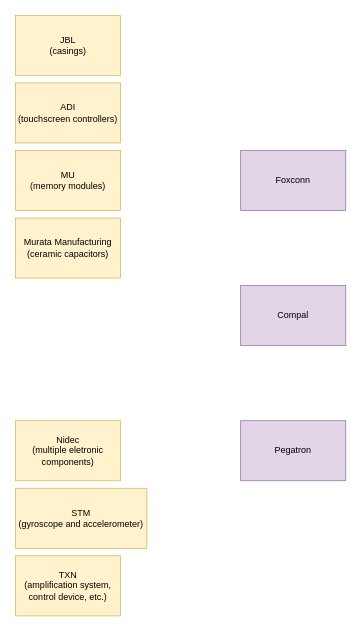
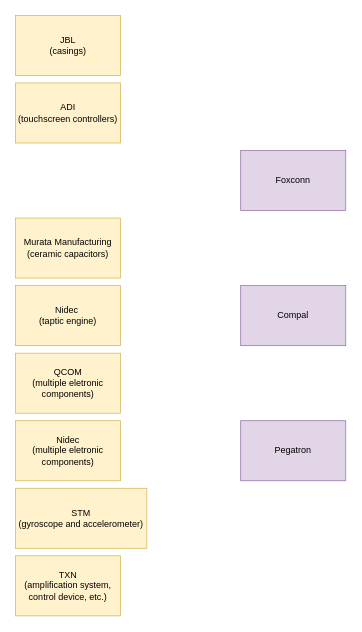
node "MU (memory modules)": removed
node "Nidec (taptic engine)": added
node "QCOM (multiple eletronic components)": added
